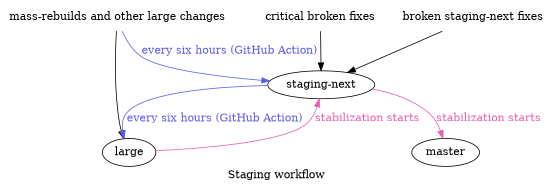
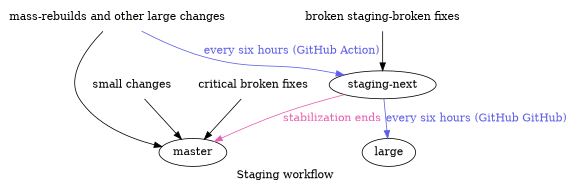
node "broken staging-next fixes": label "broken staging-next fixes" -> "broken staging-broken fixes"
edge "critical broken fixes" -> "staging-next": now "critical broken fixes" -> "master"
edge "mass-rebuilds and other large changes" -> "large": now "mass-rebuilds and other large changes" -> "master"
node "small changes": added
edge "staging-next" -> "large": label "every six hours (GitHub Action)" -> "every six hours (GitHub GitHub)"
edge "staging-next" -> "master": label "stabilization starts" -> "stabilization ends"
edge "large" -> "staging-next": removed, label "stabilization starts"
